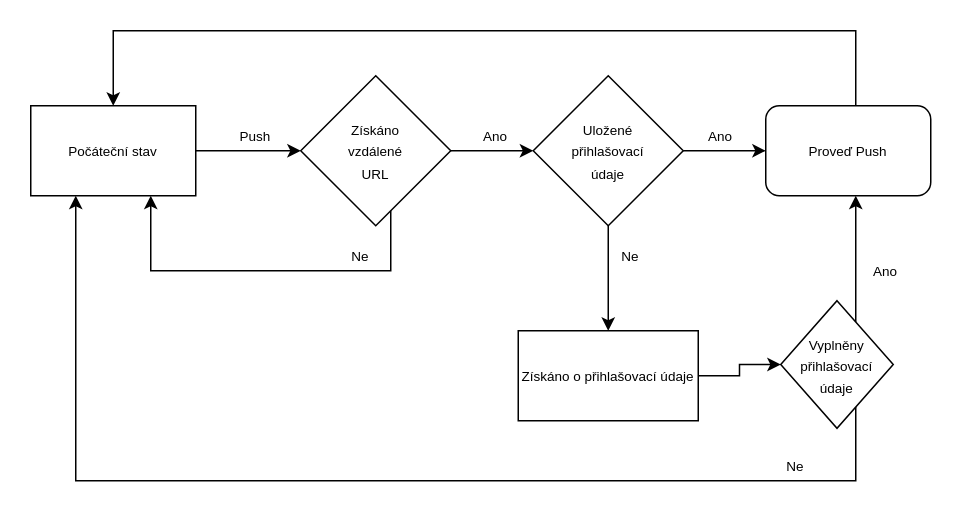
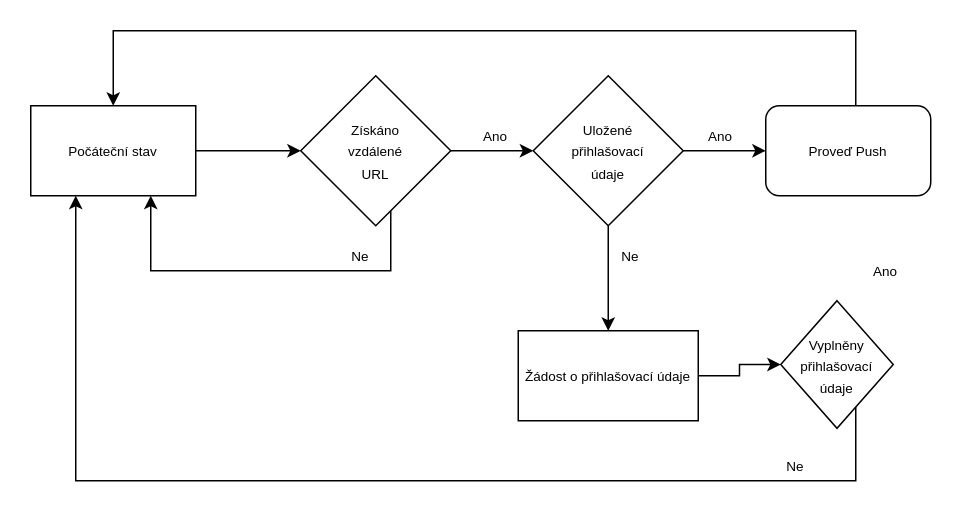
node "Push": removed
edge "Vyplněny přihlašovací údaje" -> "Proveď Push": removed
node "Získáno o přihlašovací údaje": label "Získáno o přihlašovací údaje" -> "Žádost o přihlašovací údaje"
